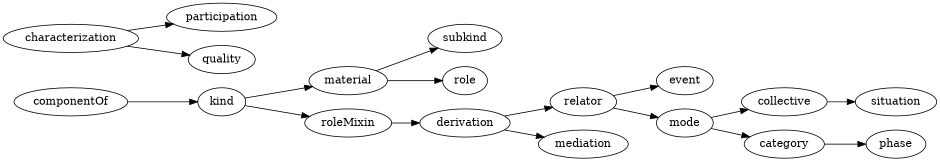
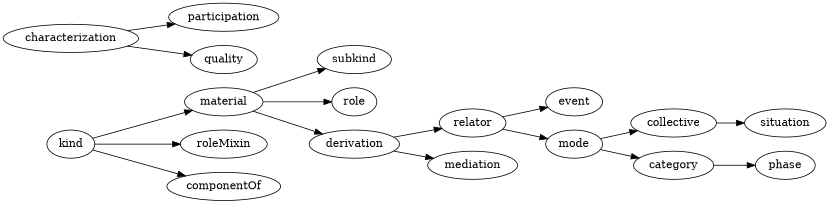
edge "componentOf" -> "kind": reversed
edge "roleMixin" -> "derivation": now "material" -> "derivation"
